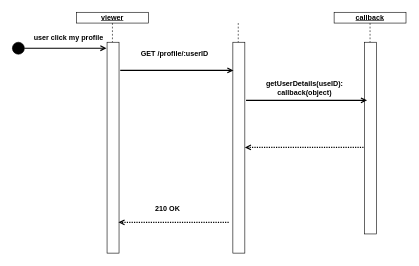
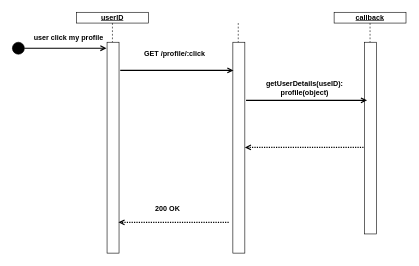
node "viewer": label "viewer" -> "userID"
node "GET /profile/:userID": label "GET /profile/:userID" -> "GET /profile/:click"
node "getUserDetails(useID): callback(object)": label "getUserDetails(useID): callback(object)" -> "getUserDetails(useID): profile(object)"
node "210 OK": label "210 OK" -> "200 OK"
